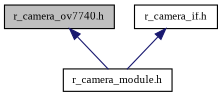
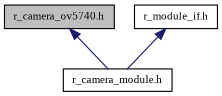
node "r_camera_ov7740.h": label "r_camera_ov7740.h" -> "r_camera_ov5740.h"
node "r_camera_if.h": label "r_camera_if.h" -> "r_module_if.h"
